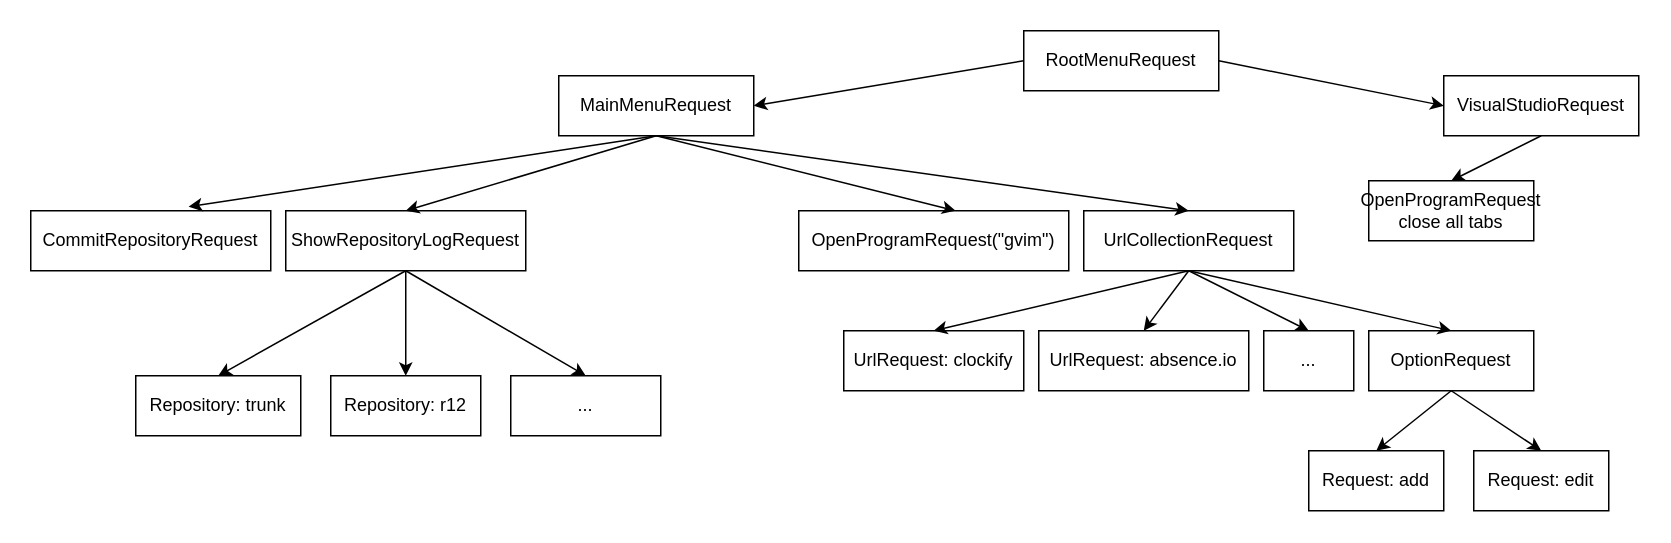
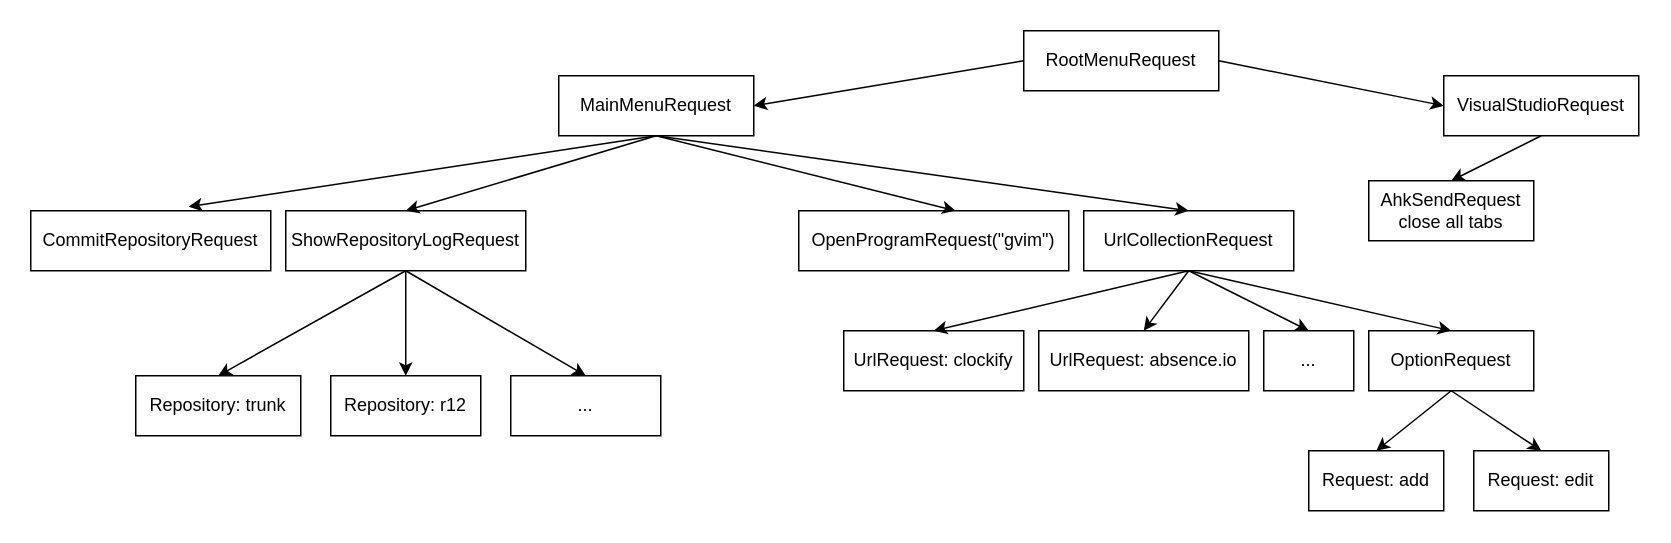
node "OpenProgramRequest close all tabs": label "OpenProgramRequest close all tabs" -> "AhkSendRequest close all tabs"
